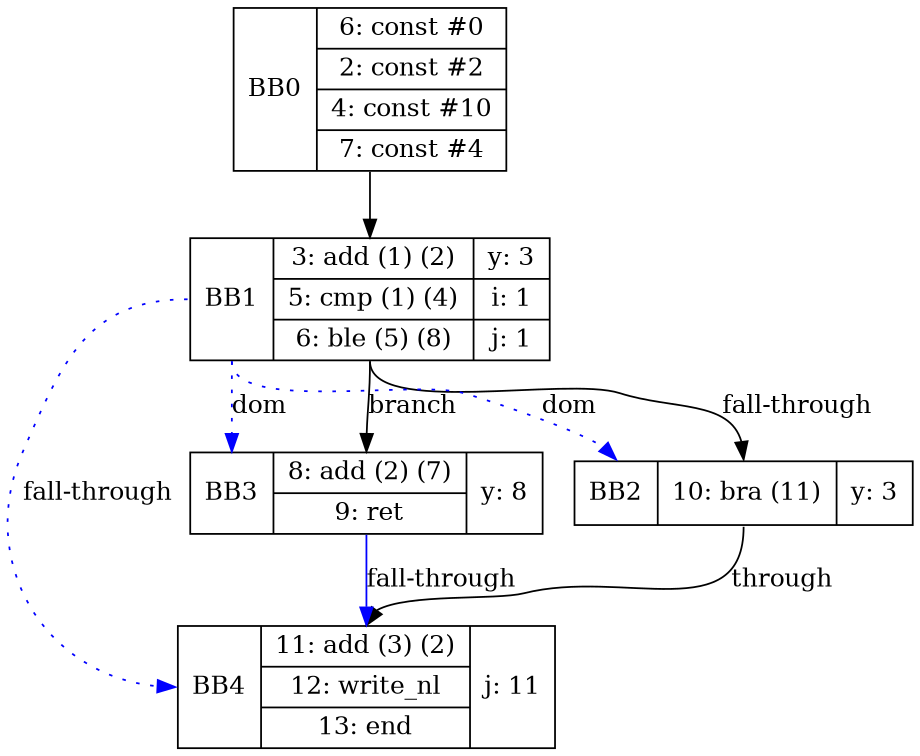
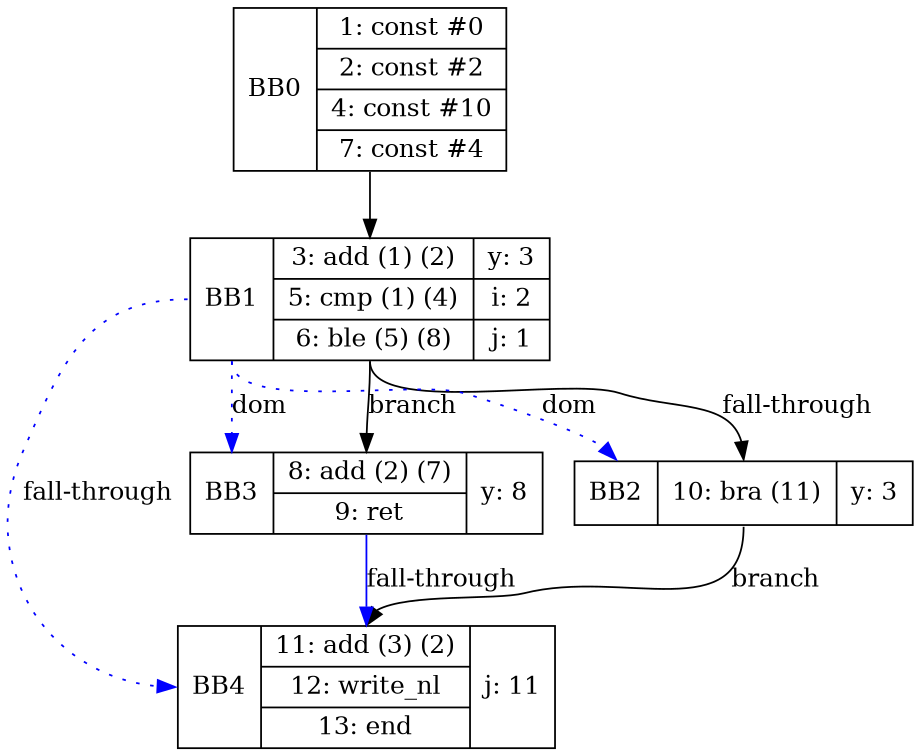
node "BB0": text "6: const #0" -> "1: const #0"
node "BB1": text "i: 1" -> "i: 2"
edge "BB2" -> "BB4": label "through" -> "branch"
